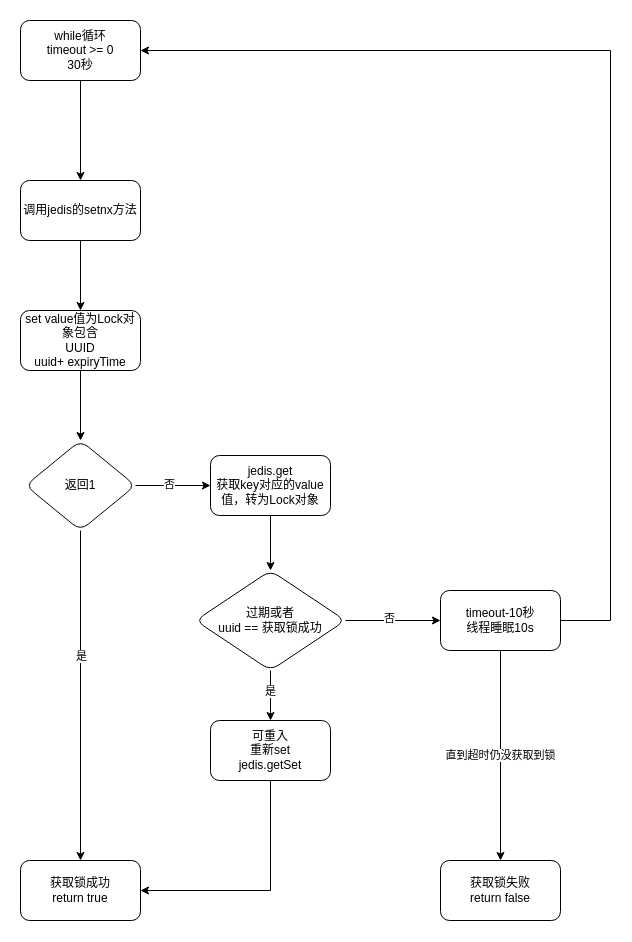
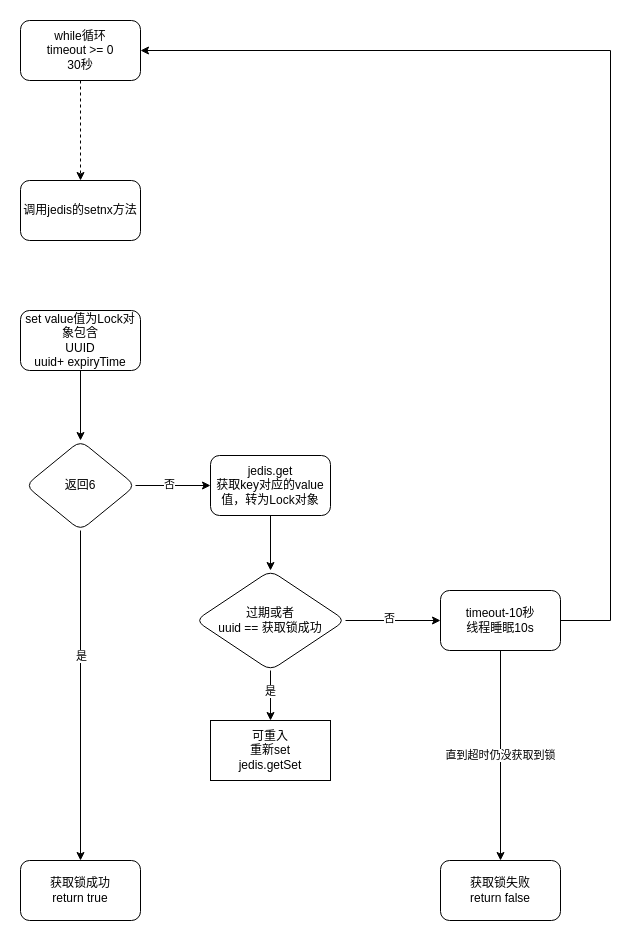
edge "while循环 timeout >= 0 30秒" -> "调用jedis的setnx方法": style solid -> dashed
edge "调用jedis的setnx方法" -> "set value值为Lock对象包含 UUID uuid+ expiryTime": removed
node "返回1": label "返回1" -> "返回6"
node "可重入 重新set jedis.getSet": shape rounded rectangle -> rectangle
edge "可重入 重新set jedis.getSet" -> "获取锁成功 return true": removed
